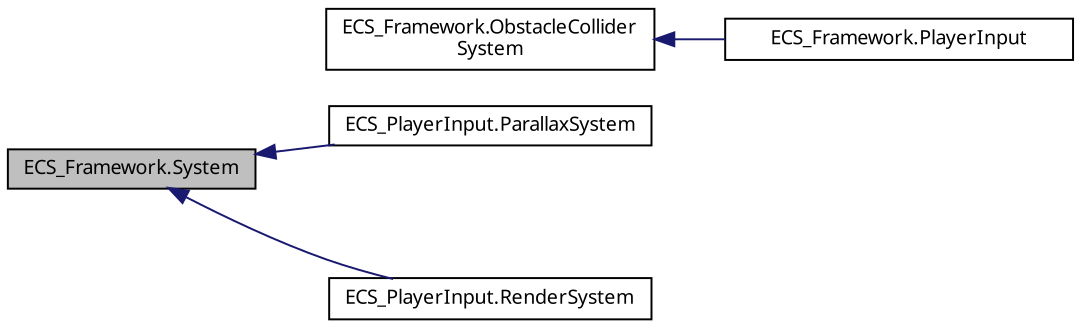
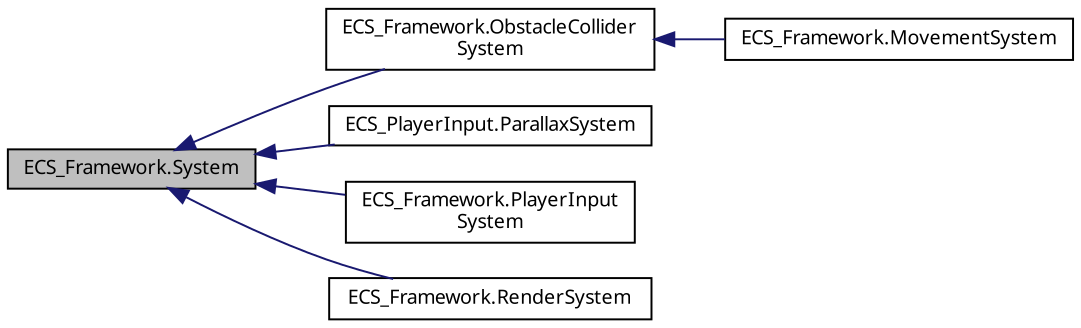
node "ECS_Framework.PlayerInput": label "ECS_Framework.PlayerInput" -> "ECS_Framework.MovementSystem"
edge "ECS_Framework.ObstacleCollider System" -> "ECS_Framework.System": added
node "ECS_Framework.PlayerInput System": added
node "ECS_PlayerInput.RenderSystem": label "ECS_PlayerInput.RenderSystem" -> "ECS_Framework.RenderSystem"
